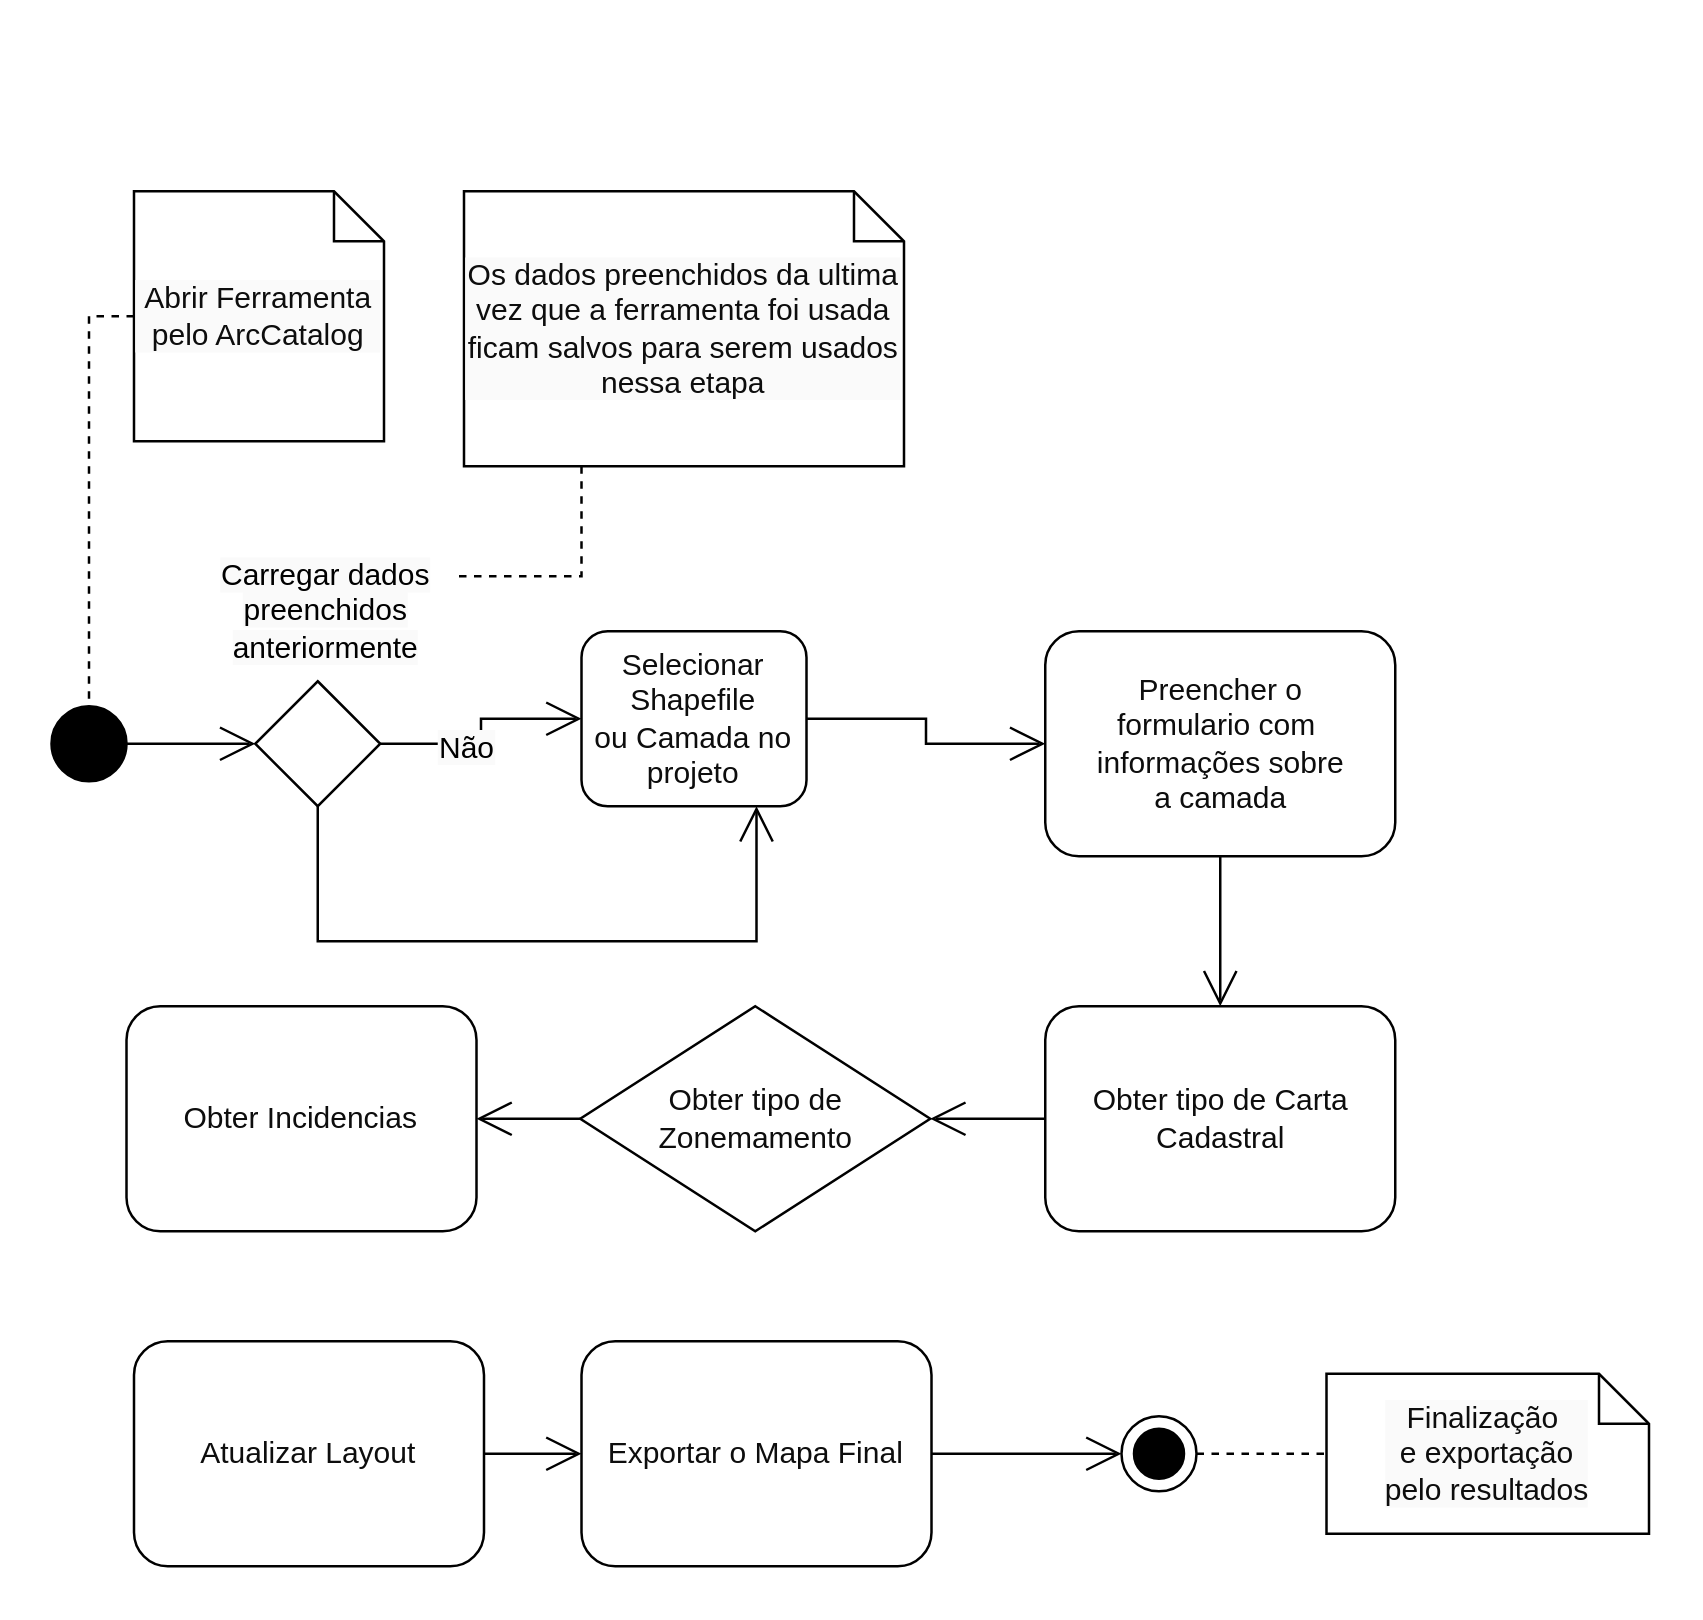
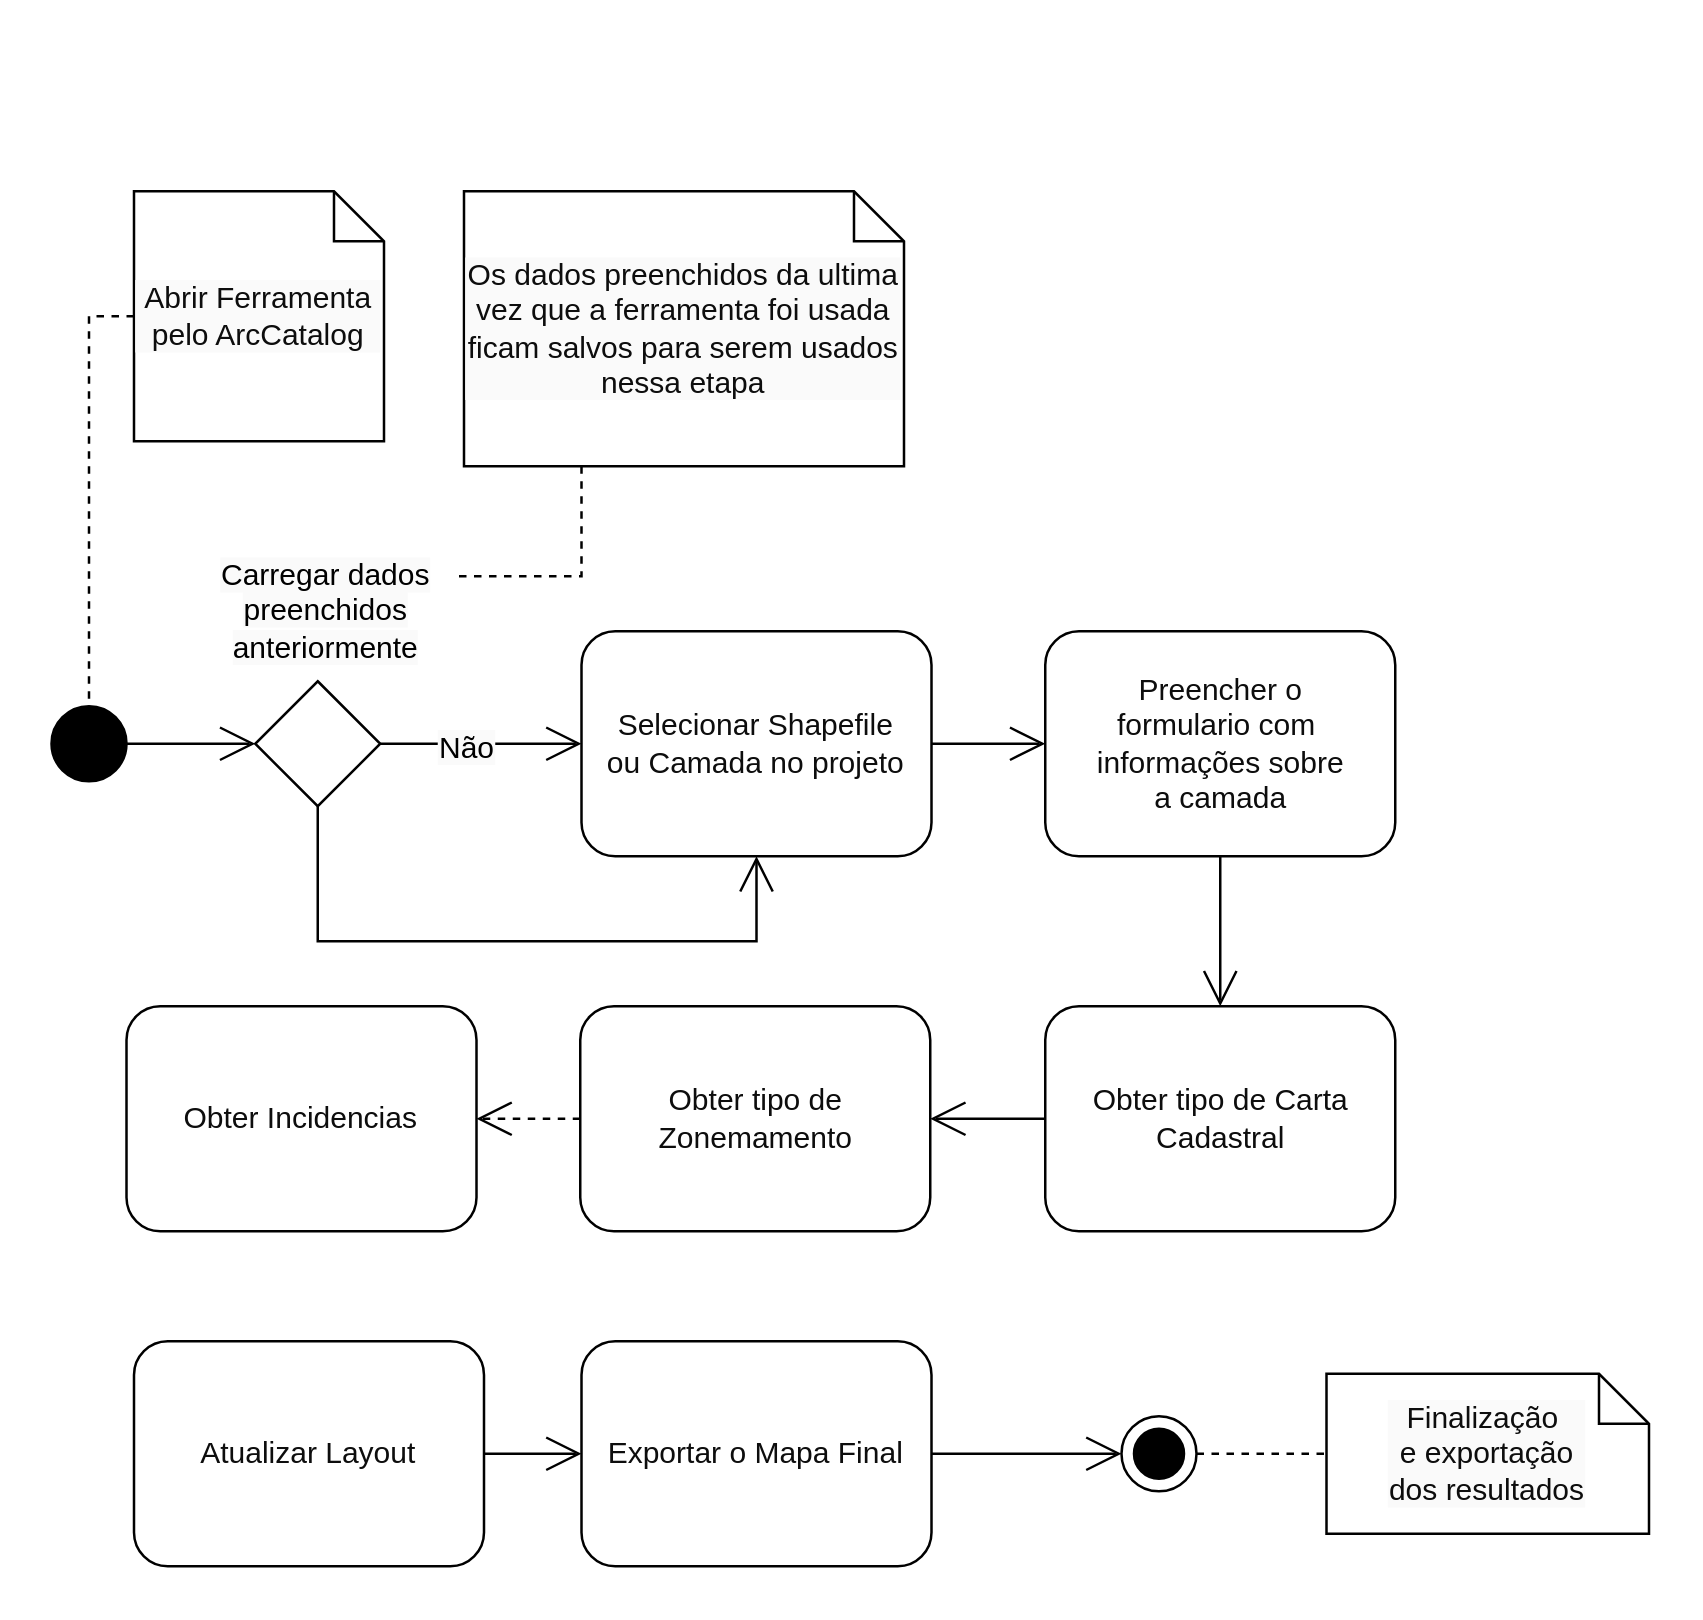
node "Selecionar Shapefile ou Camada no projeto": size 225x175 -> 350x225
edge "Obter tipo de Zonemamento" -> "Obter Incidencias": style solid -> dashed
node "Obter tipo de Zonemamento": shape diamond -> rounded rectangle
node "Finalização e exportação pelo resultados": label "Finalização e exportação pelo resultados" -> "Finalização e exportação dos resultados"
